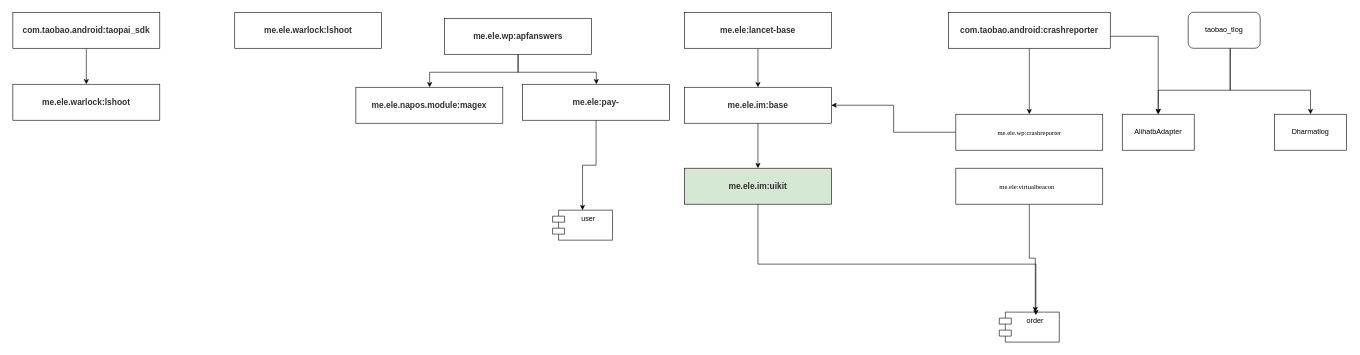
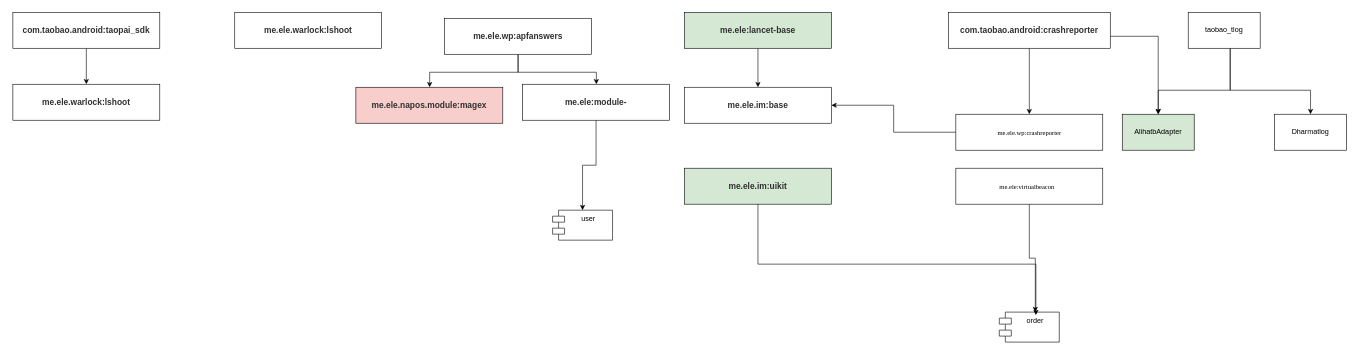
node "me.ele:lancet-base": fillcolor #ffffff -> #d5e8d4
node "taobao_tlog": shape rounded rectangle -> rectangle
node "me.ele:pay-": label "me.ele:pay-" -> "me.ele:module-"
node "me.ele.napos.module:magex": fillcolor #ffffff -> #f8cecc
node "AlihatbAdapter": fillcolor #ffffff -> #d5e8d4
edge "me.ele.im:base" -> "me.ele.im:uikit": removed
